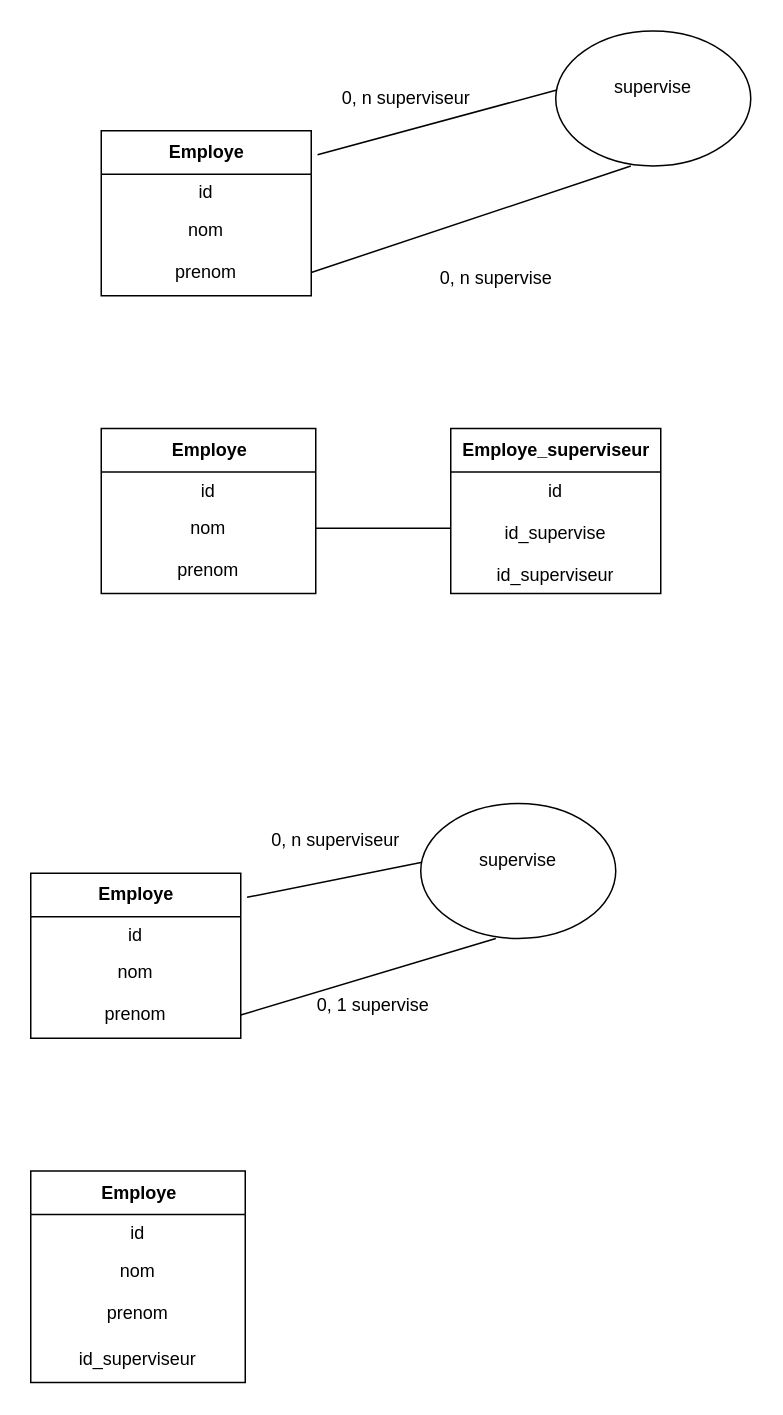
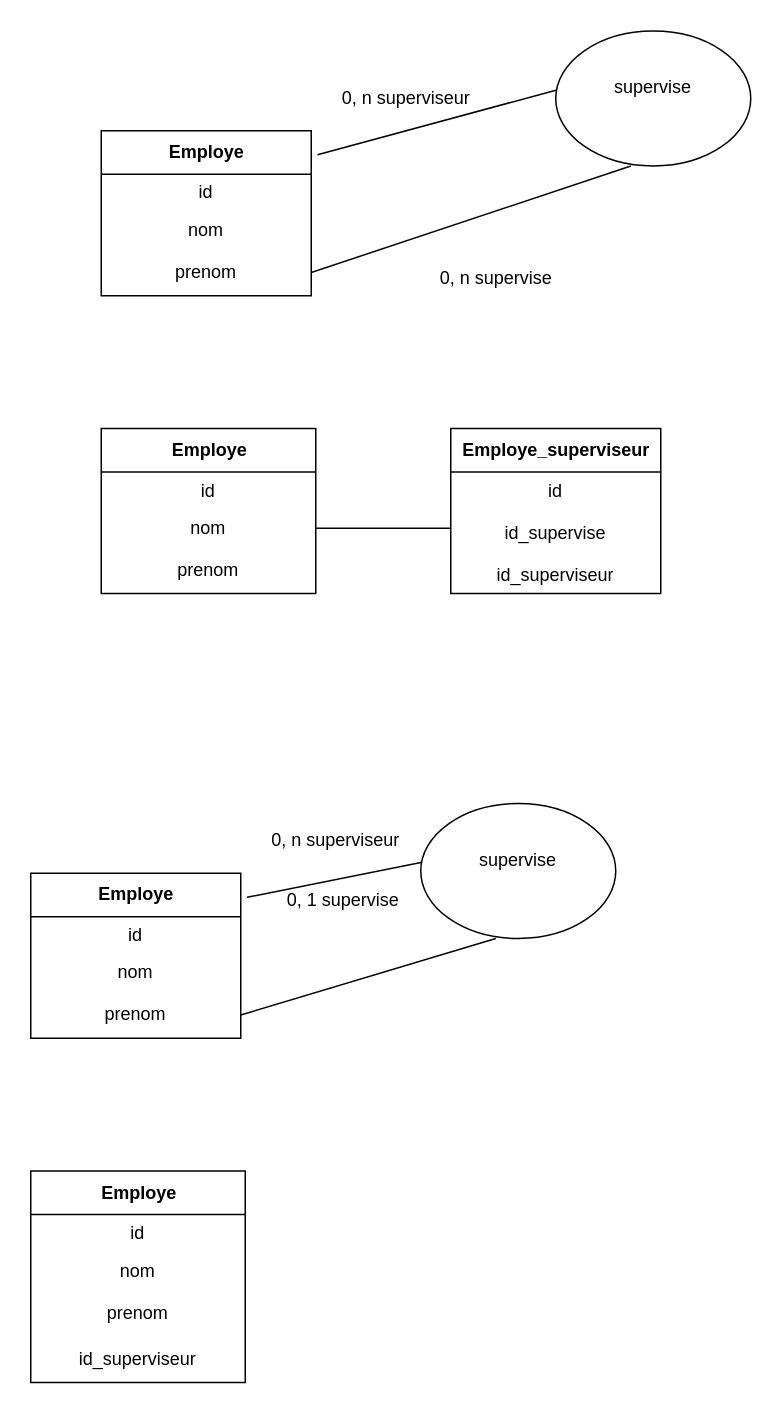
node "0, 1 supervise": moved (373, 1006) -> (343, 901)
